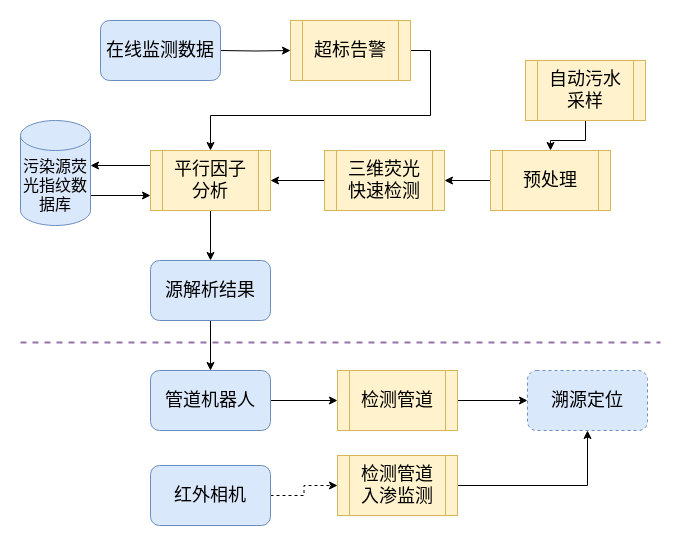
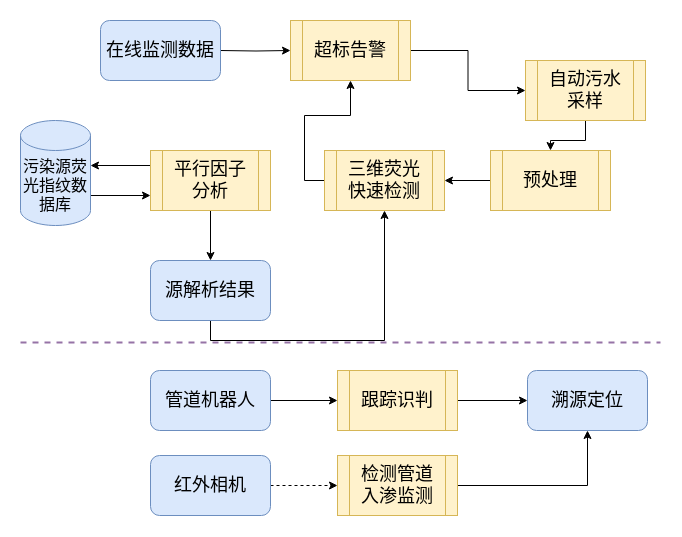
edge "超标告警" -> "平行因子 分析": now "超标告警" -> "自动污水 采样"
edge "三维荧光 快速检测" -> "平行因子 分析": now "三维荧光 快速检测" -> "超标告警"
edge "源解析结果" -> "管道机器人": now "源解析结果" -> "三维荧光 快速检测"
node "检测管道": label "检测管道" -> "跟踪识判"
node "溯源定位": style dashed -> solid
node "红外相机": moved (211, 496) -> (211, 486)
